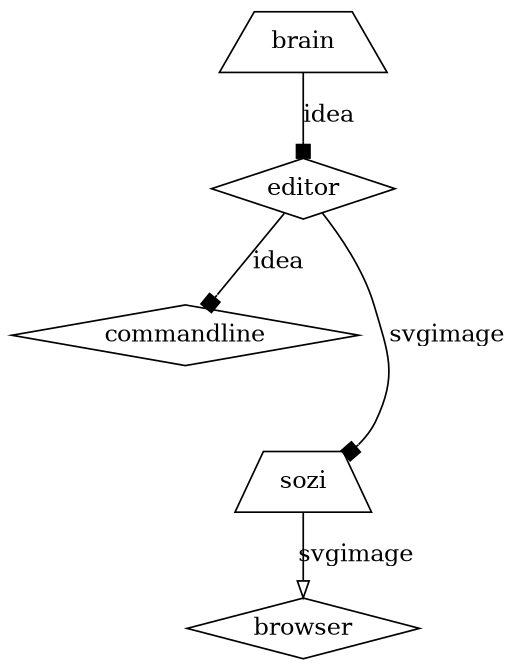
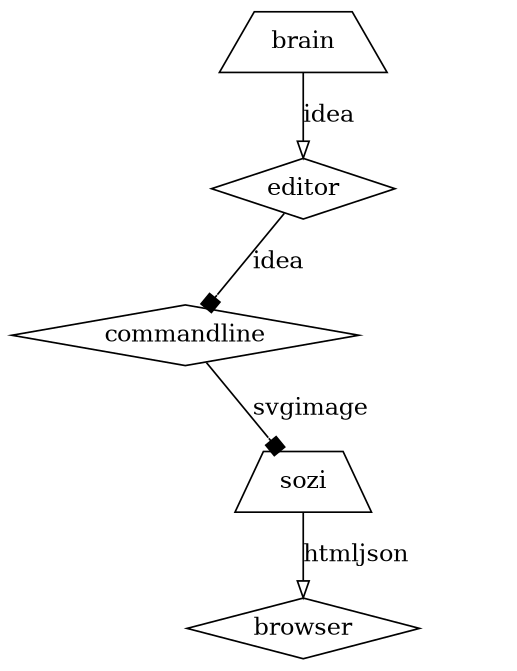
edge "brain" -> "editor": arrowhead box -> onormal
edge "editor" -> "sozi": now "commandline" -> "sozi"
edge "sozi" -> "browser": label "svgimage" -> "htmljson"
